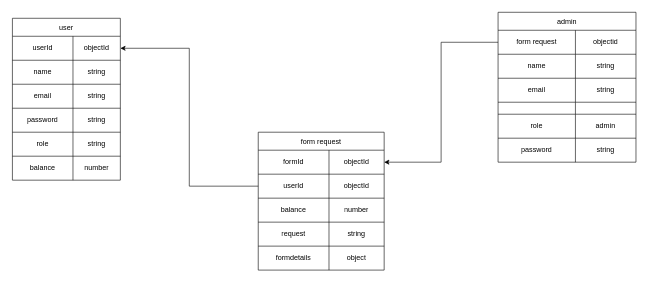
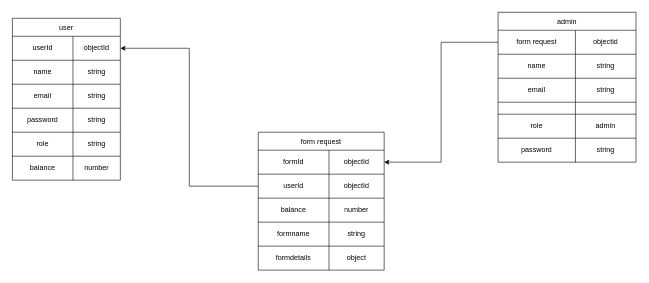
node "request": label "request" -> "formname"
